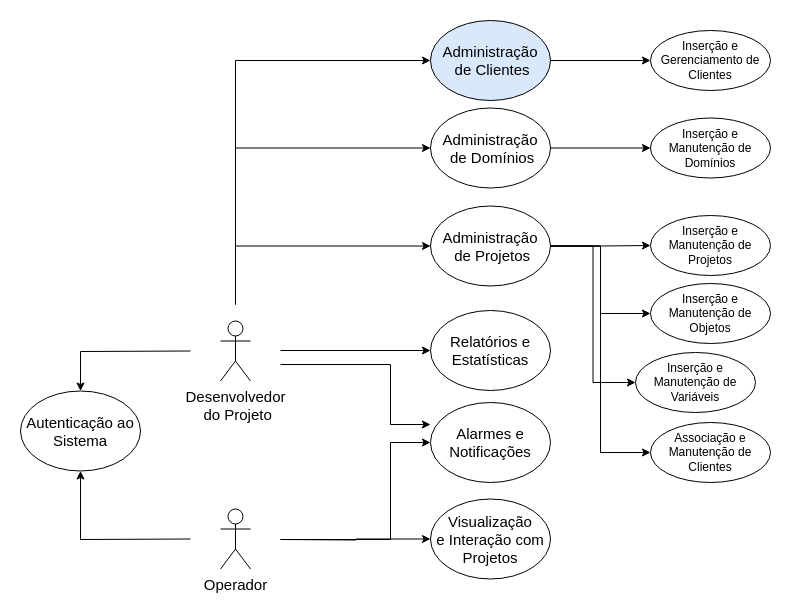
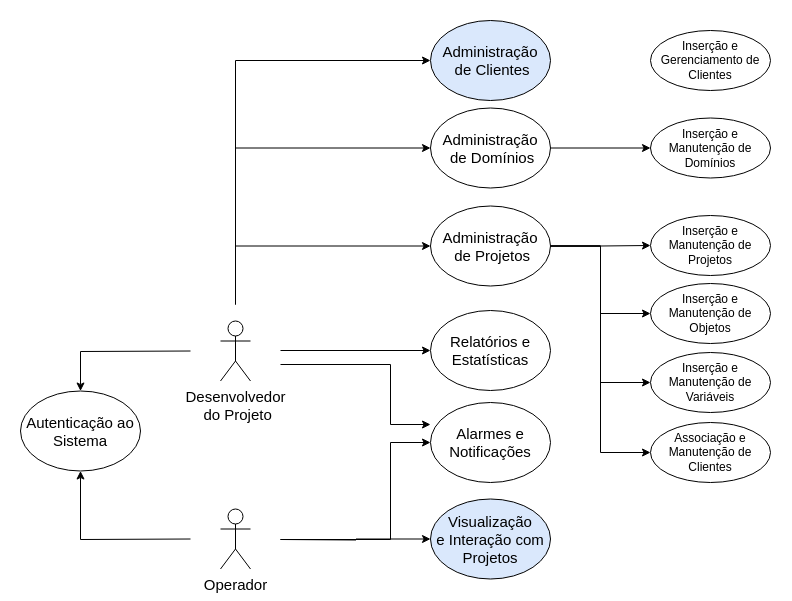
edge "Administração de Clientes" -> "Inserção e Gerenciamento de Clientes": removed
node "Inserção e Manutenção de Variáveis": moved (696, 383) -> (711, 383)
node "Visualização e Interação com Projetos": fillcolor #ffffff -> #dae8fc
